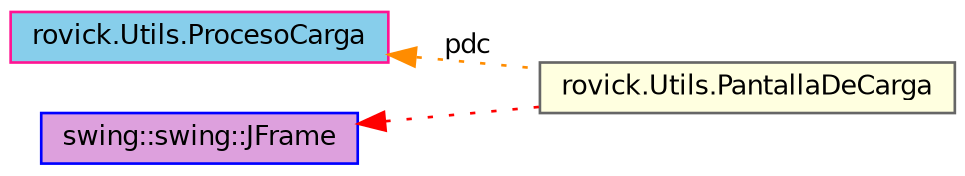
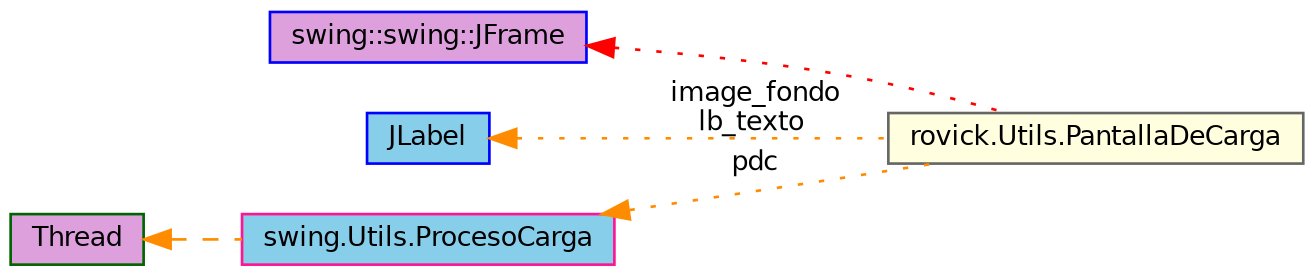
node "rovick.Utils.ProcesoCarga": label "rovick.Utils.ProcesoCarga" -> "swing.Utils.ProcesoCarga"
node "JLabel": added
node "Thread": added
